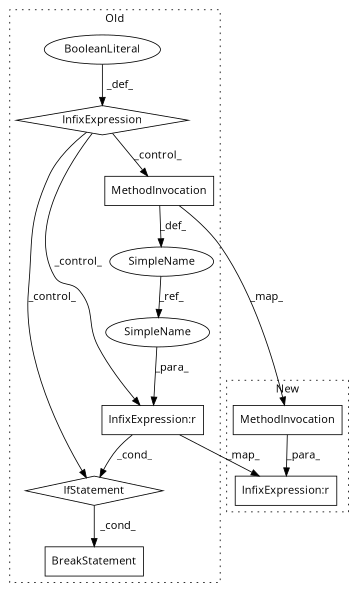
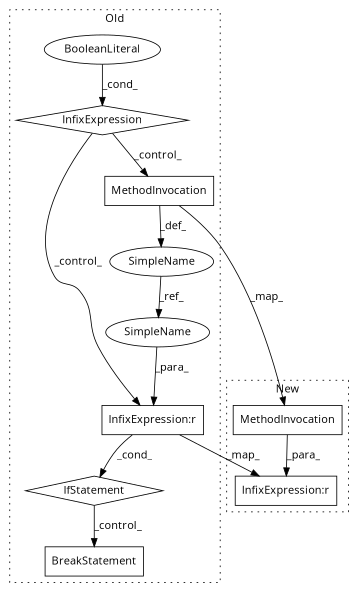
edge "BooleanLiteral" -> "InfixExpression": label "_def_" -> "_cond_"
edge "InfixExpression" -> "IfStatement": removed, label "_control_"
edge "IfStatement" -> "BreakStatement": label "_cond_" -> "_control_"
